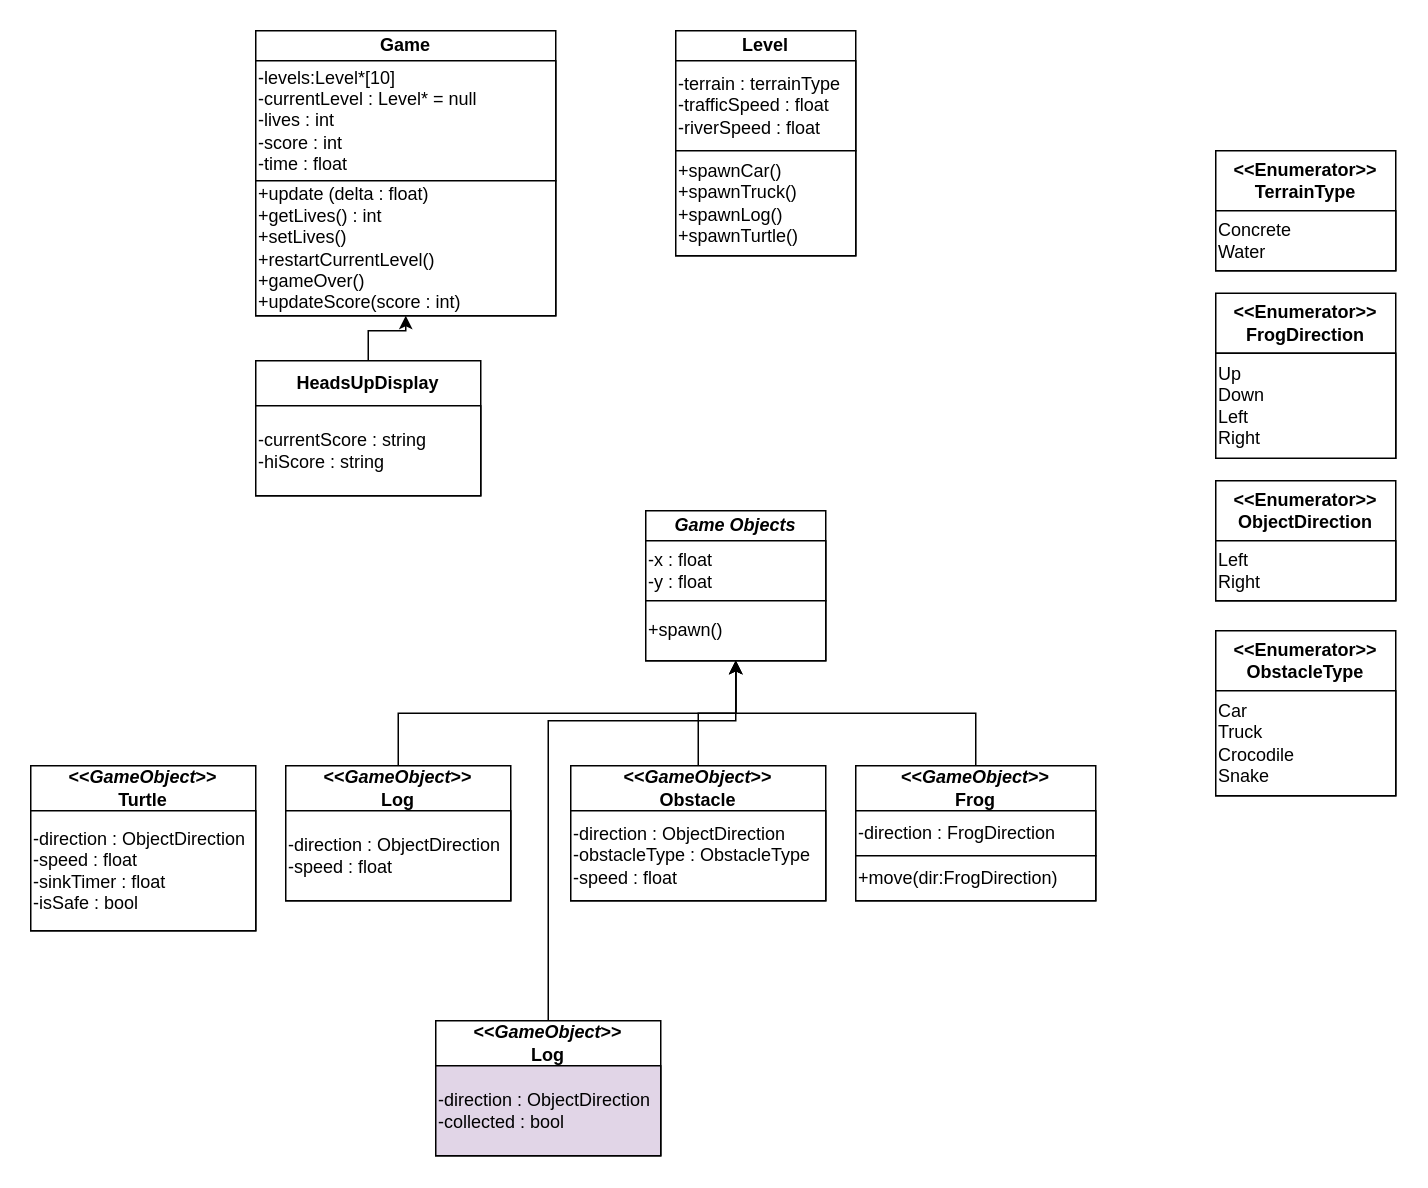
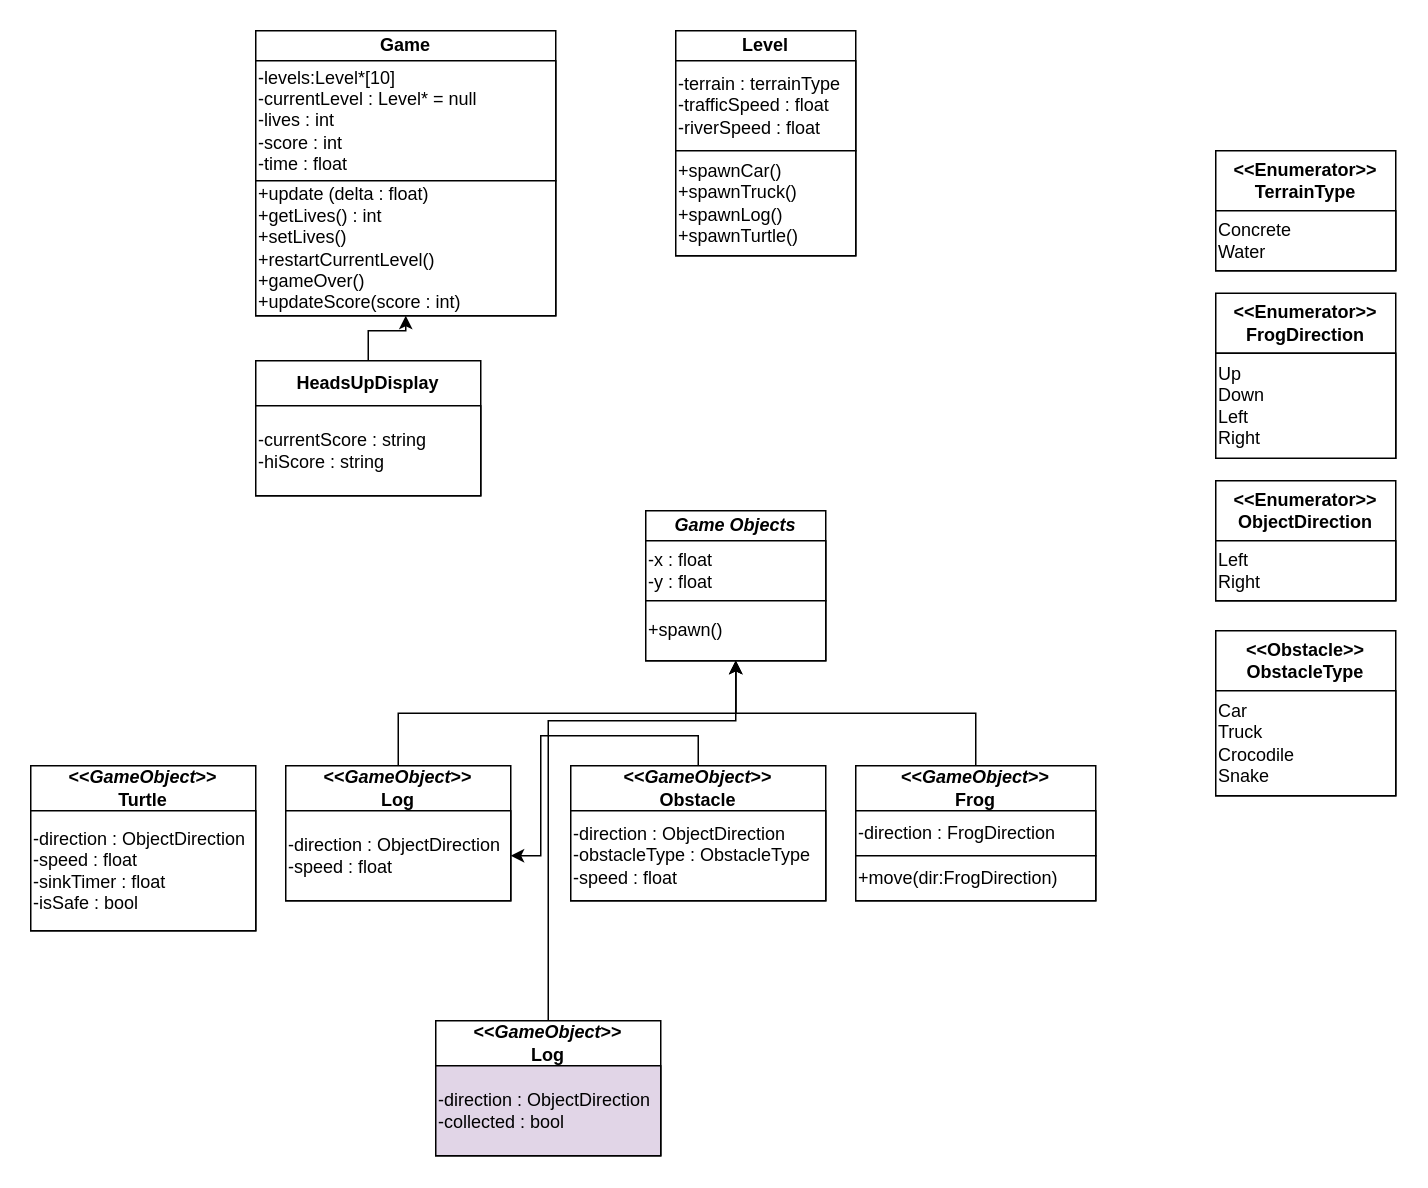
node "<<Enumerator>> ObstacleType": label "<<Enumerator>> ObstacleType" -> "<<Obstacle>> ObstacleType"
edge "<<GameObject>> Obstacle" -> "+spawn()": now "<<GameObject>> Obstacle" -> "-direction : ObjectDirection -speed : float"
